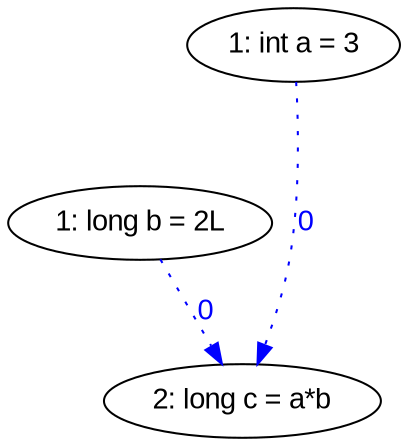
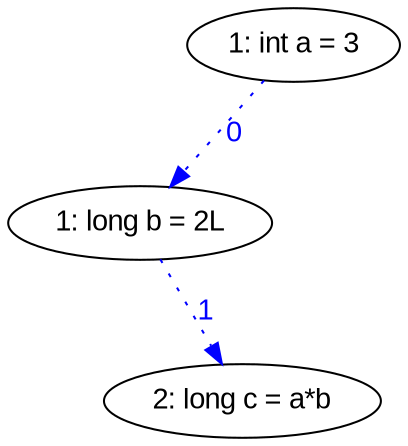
edge "1: int a = 3" -> "2: long c = a*b": now "1: int a = 3" -> "1: long b = 2L"
edge "1: long b = 2L" -> "2: long c = a*b": label "0" -> "1"
